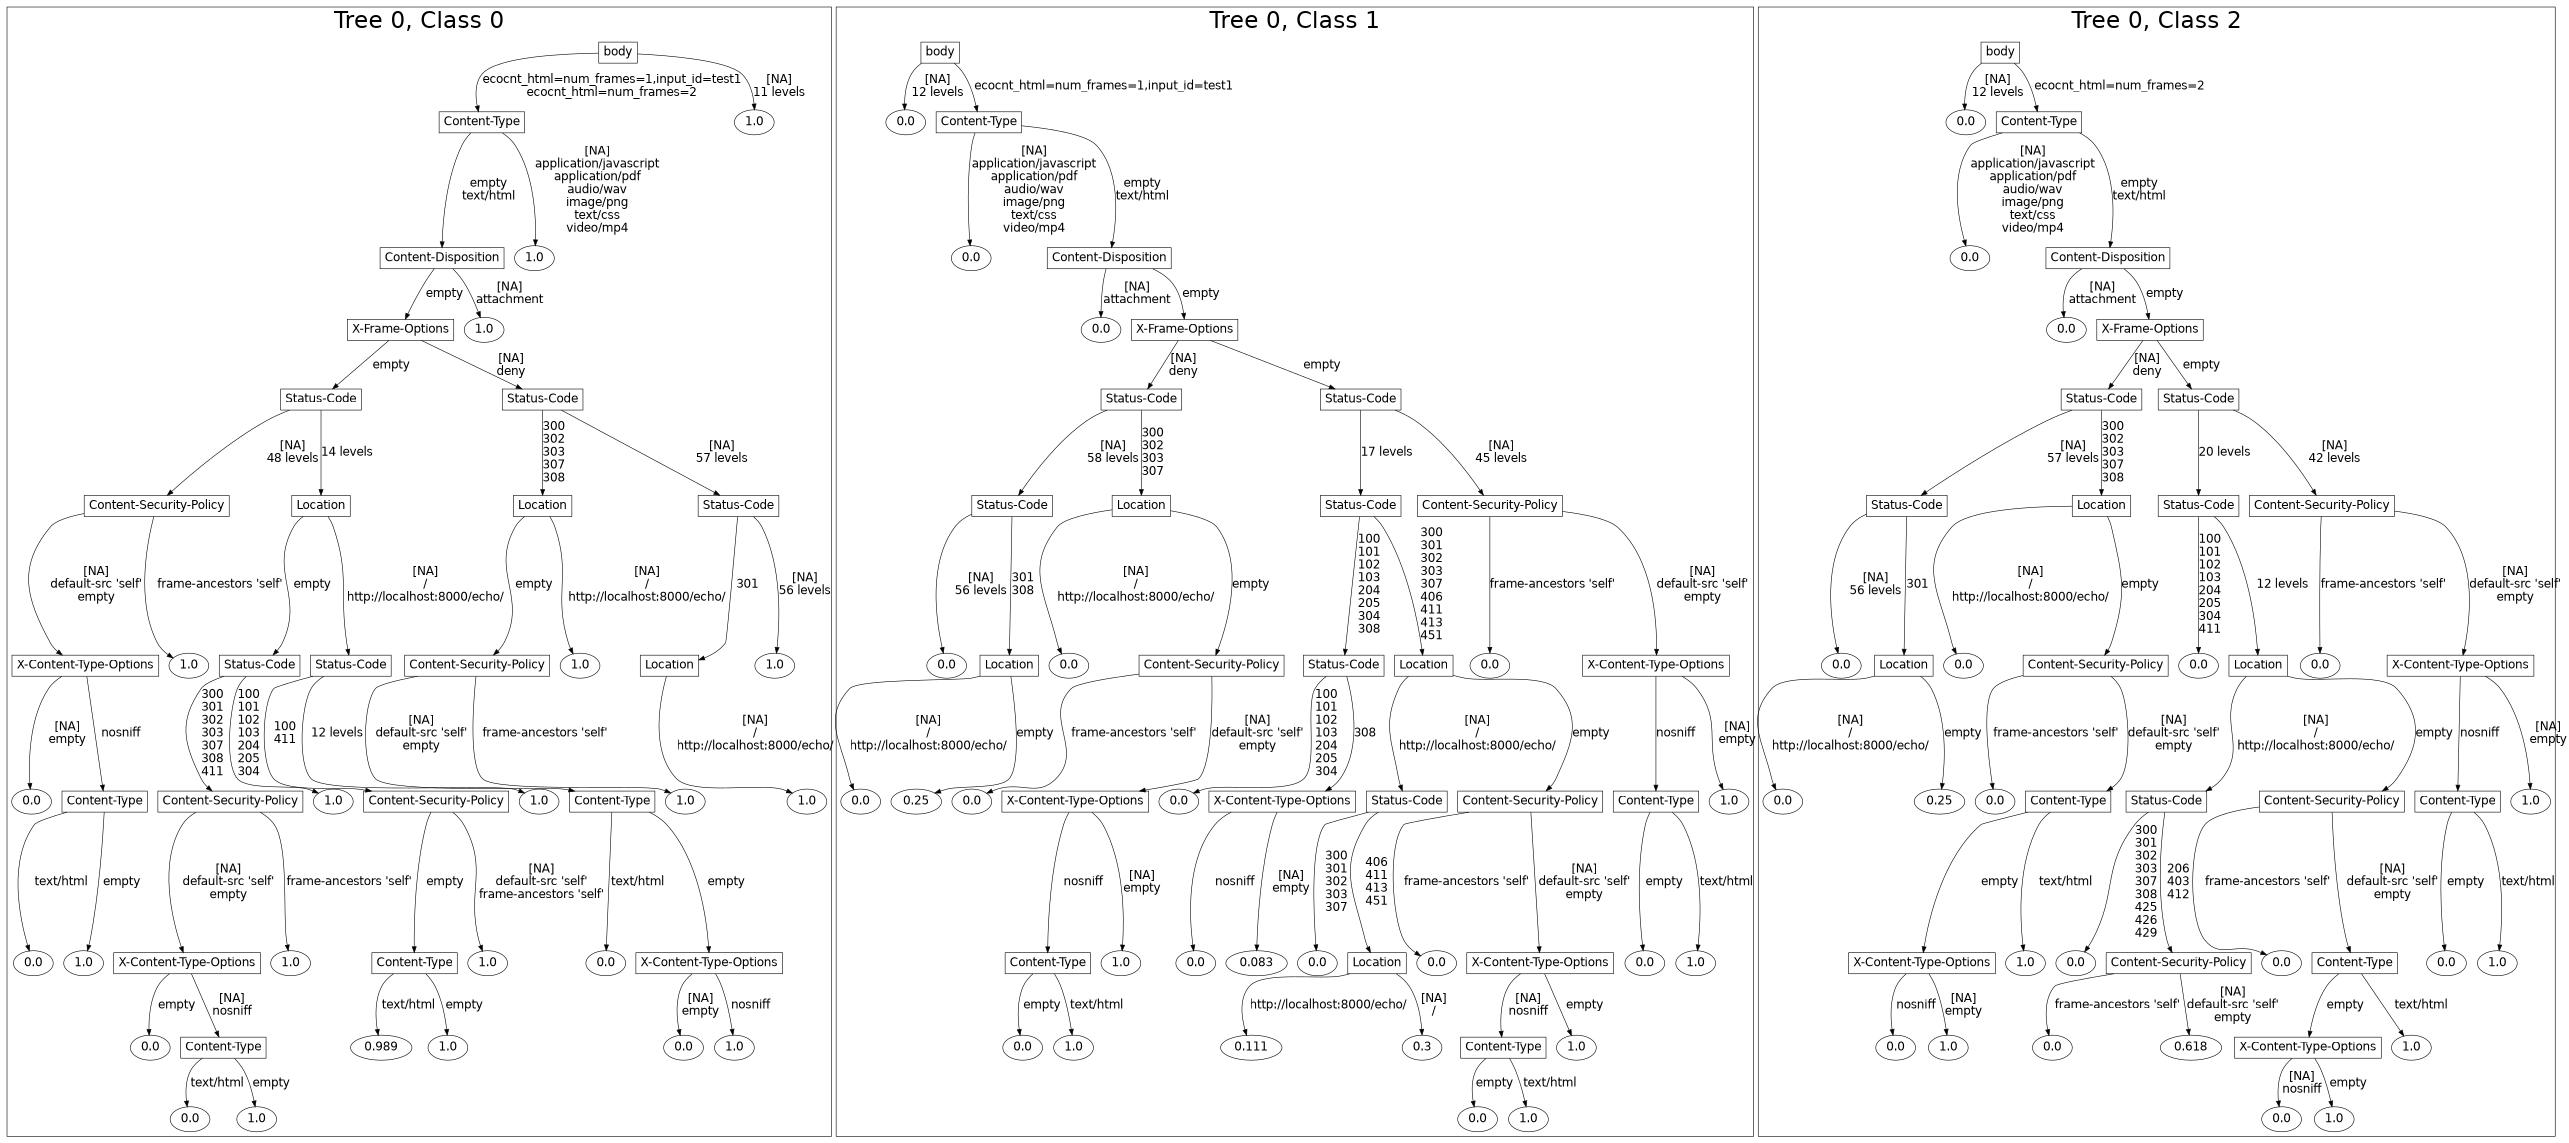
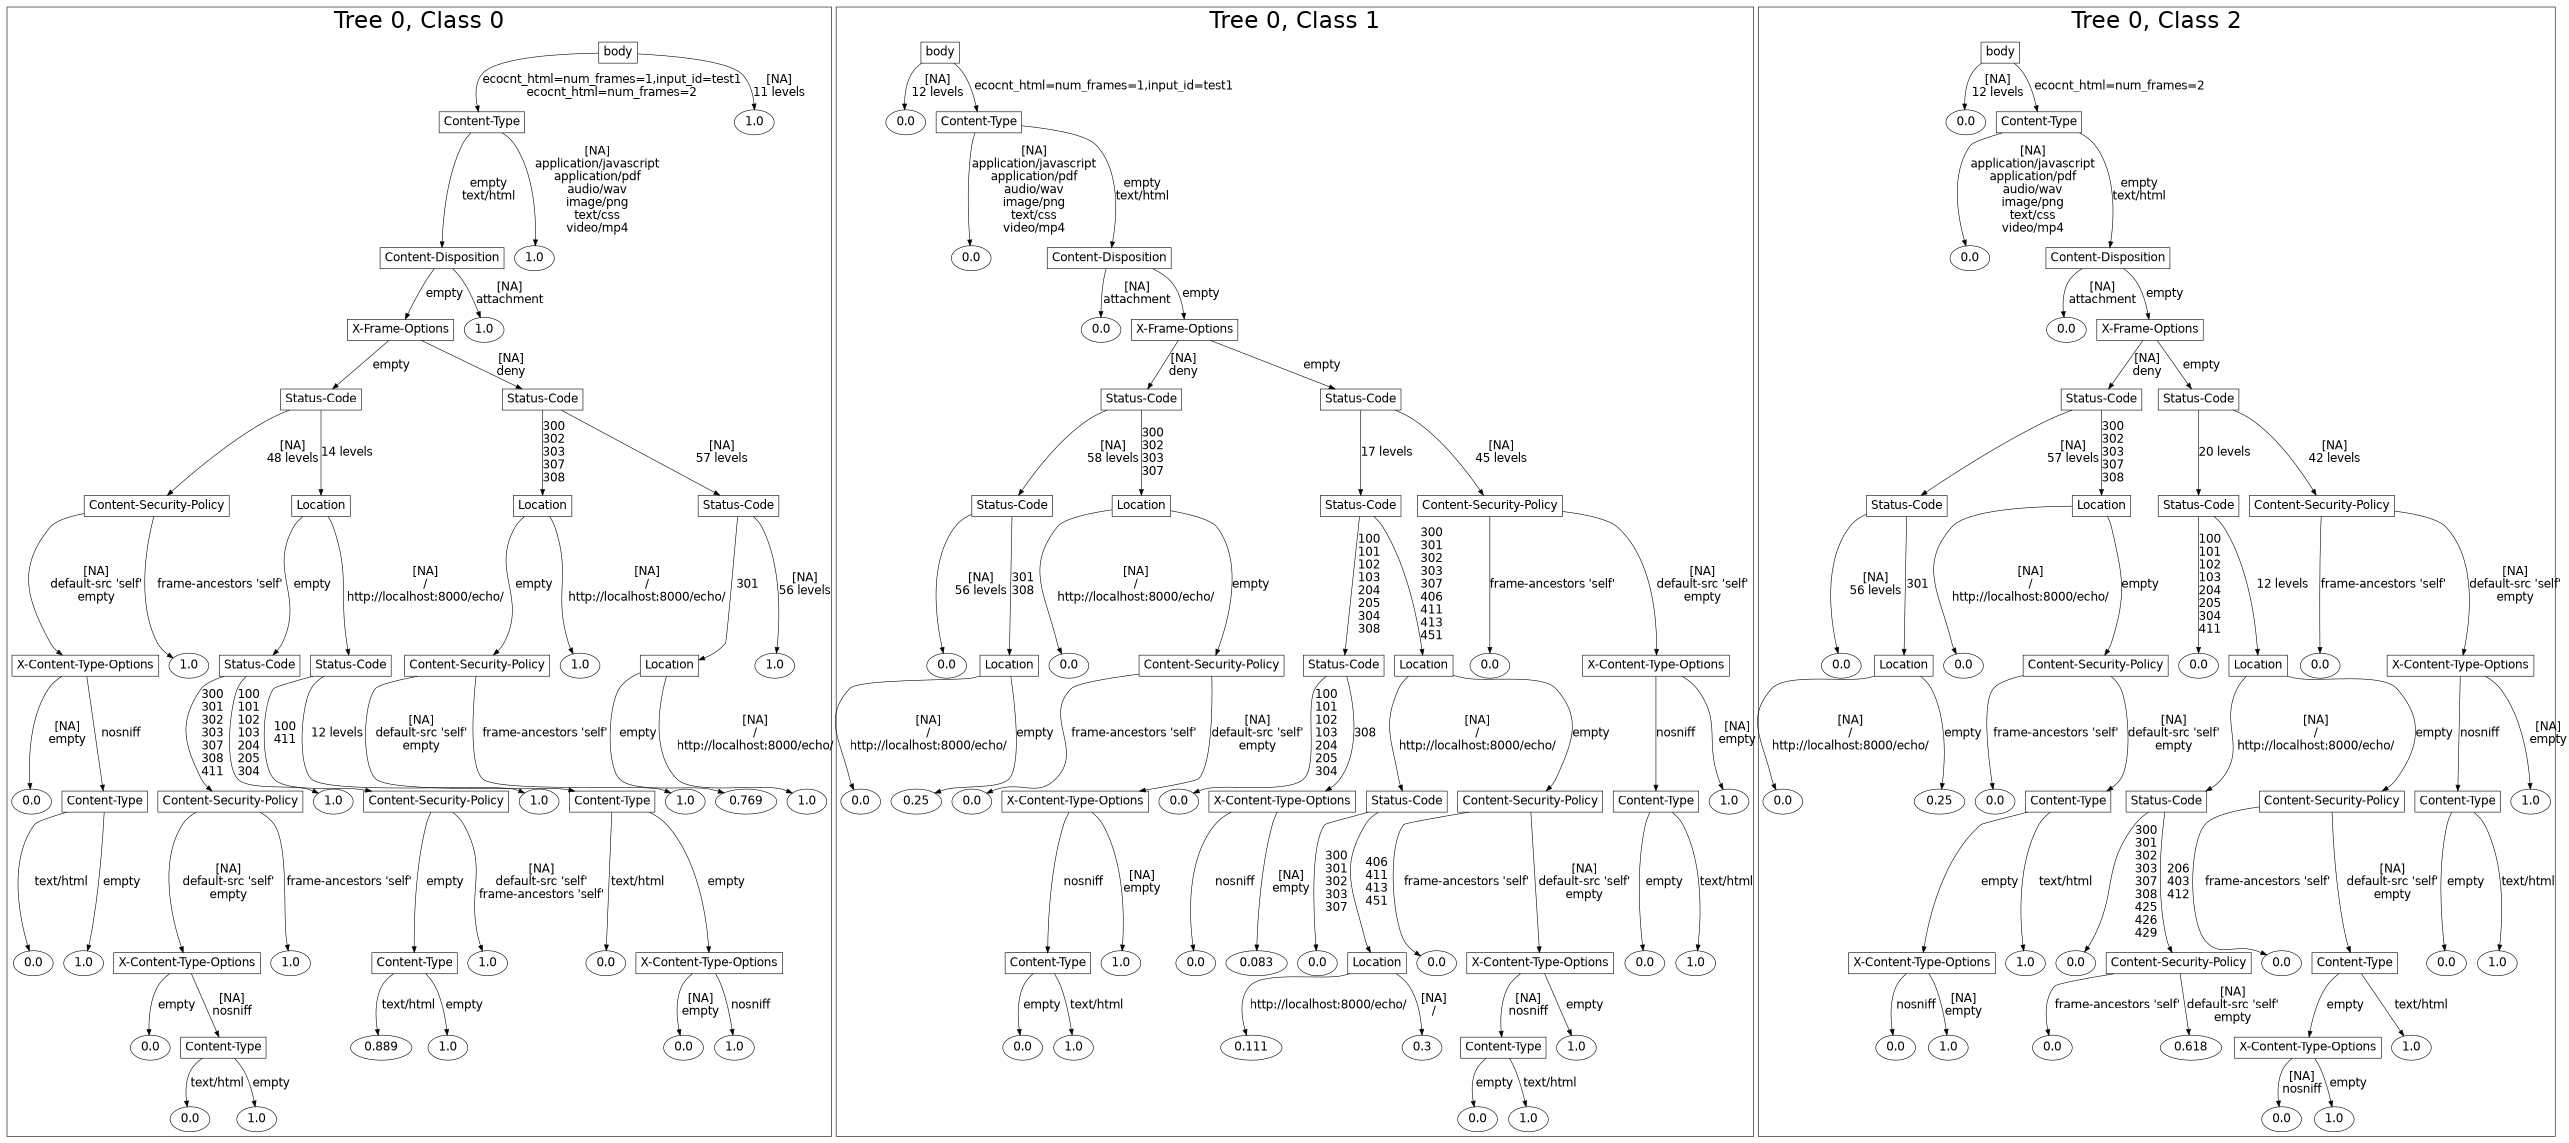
node "0.769": added
node "0.989": label "0.989" -> "0.889"
